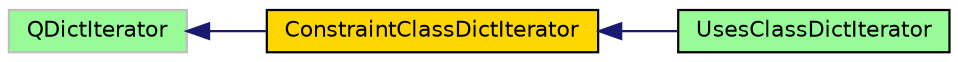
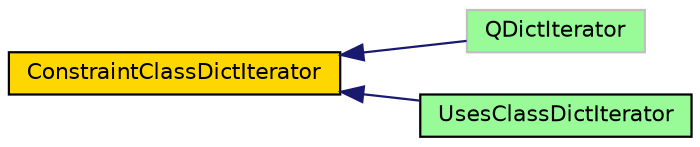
edge "ConstraintClassDictIterator" -> "QDictIterator": reversed
